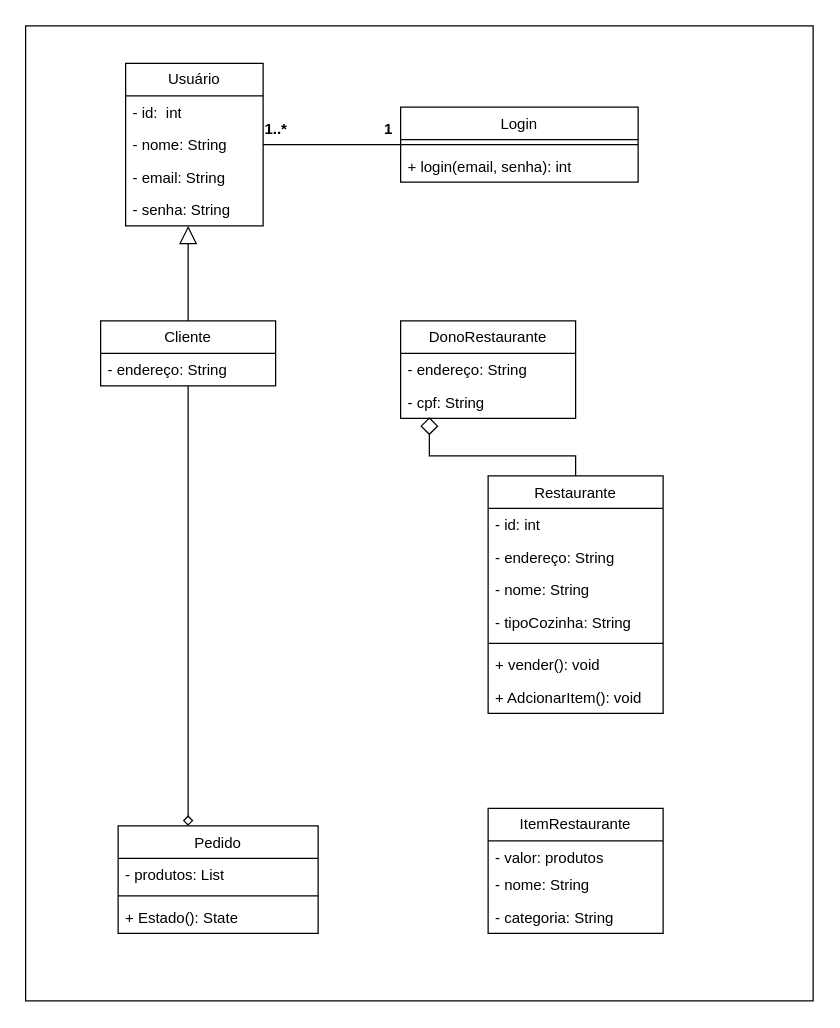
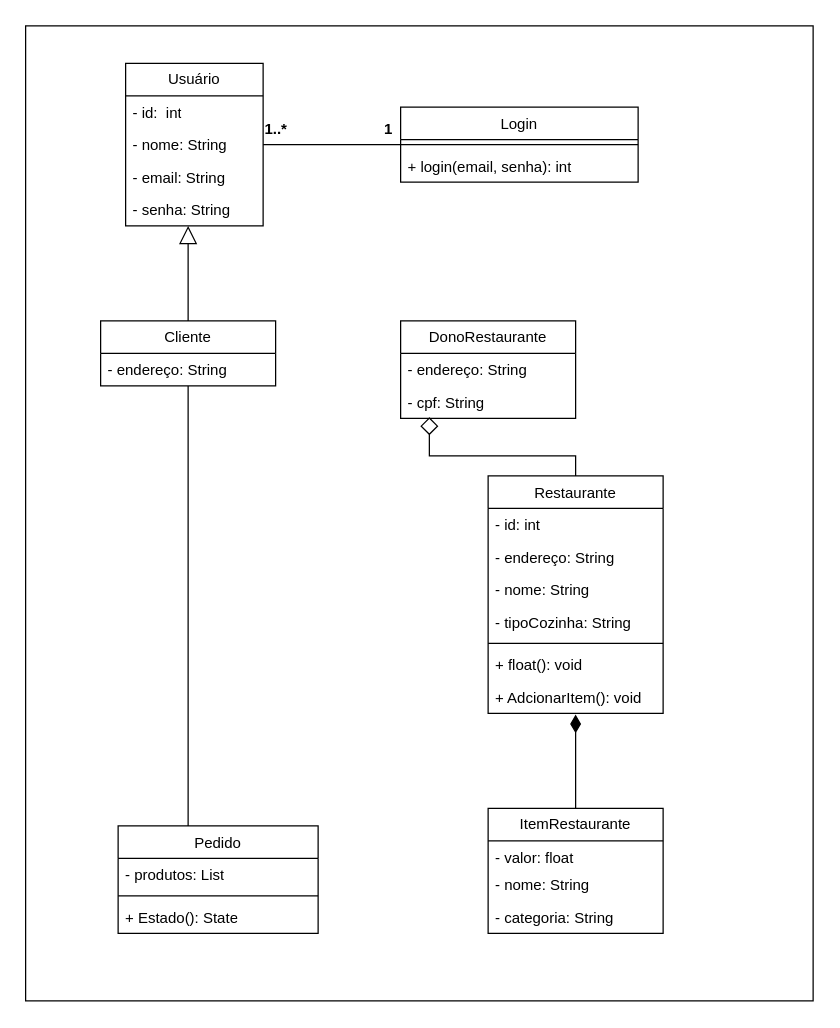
node "+ vender(): void": label "+ vender(): void" -> "+ float(): void"
edge "ItemRestaurante" -> "+ AdcionarItem(): void": added
edge "Cliente" -> "Pedido": arrowhead diamond -> none
node "- valor: produtos": label "- valor: produtos" -> "- valor: float"
